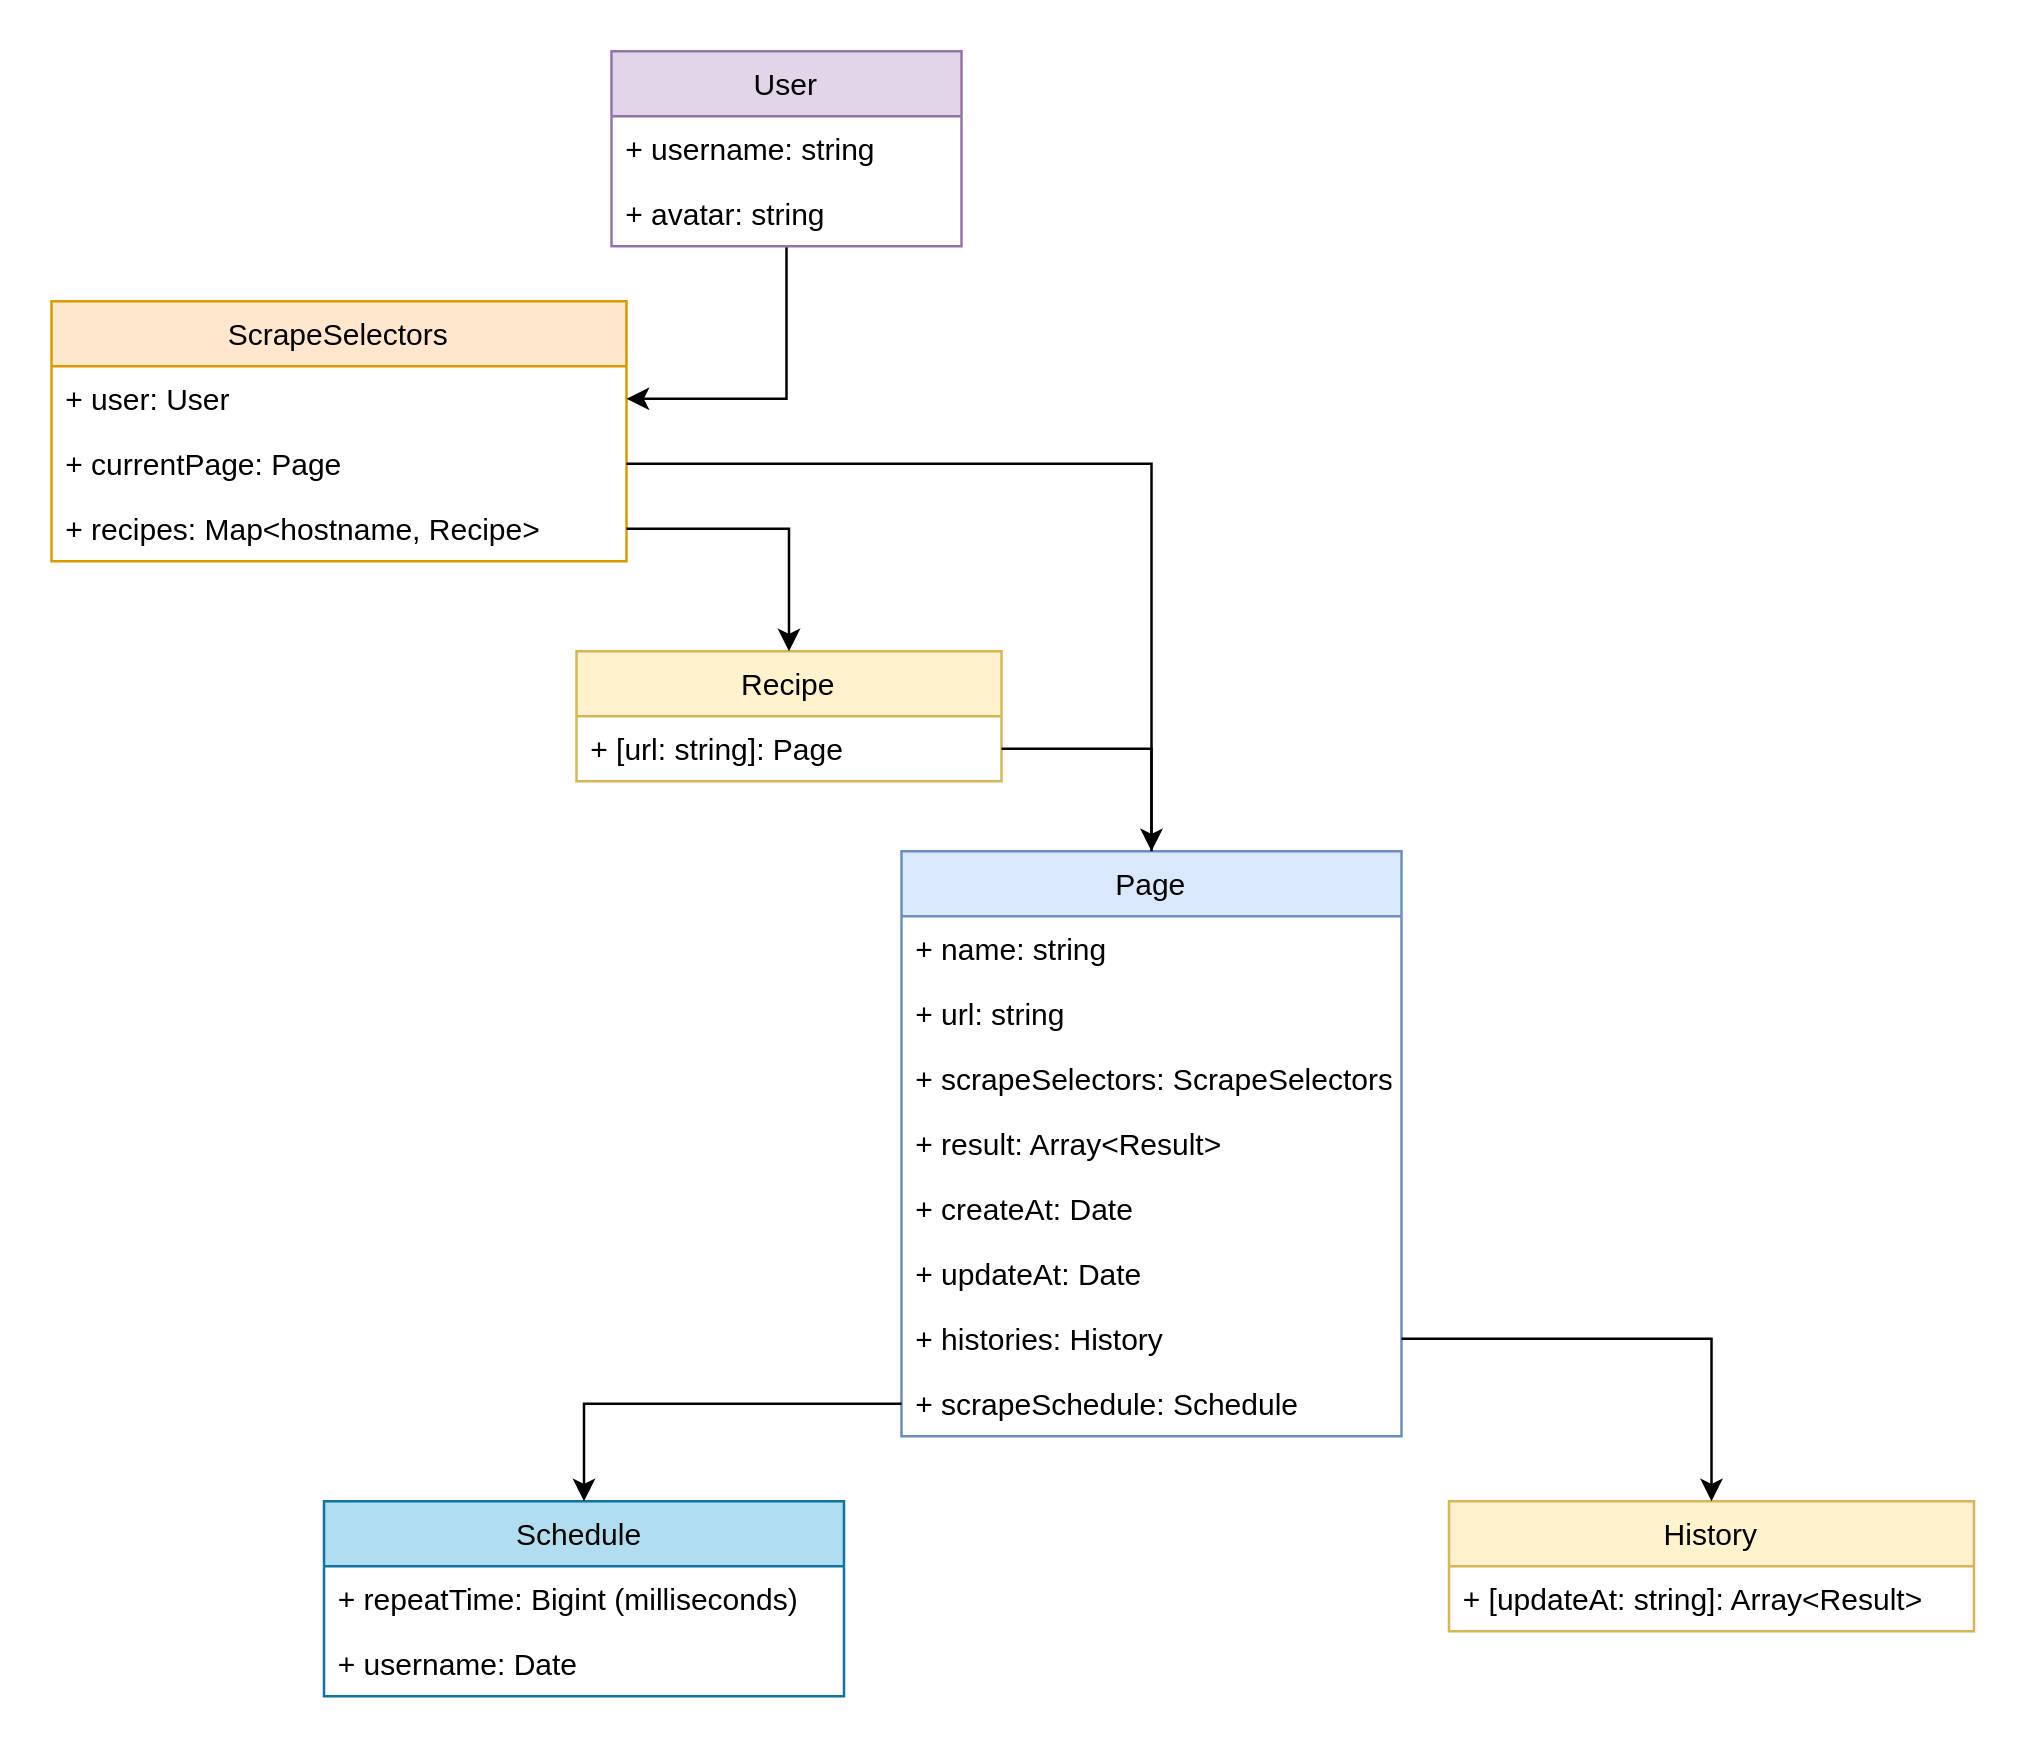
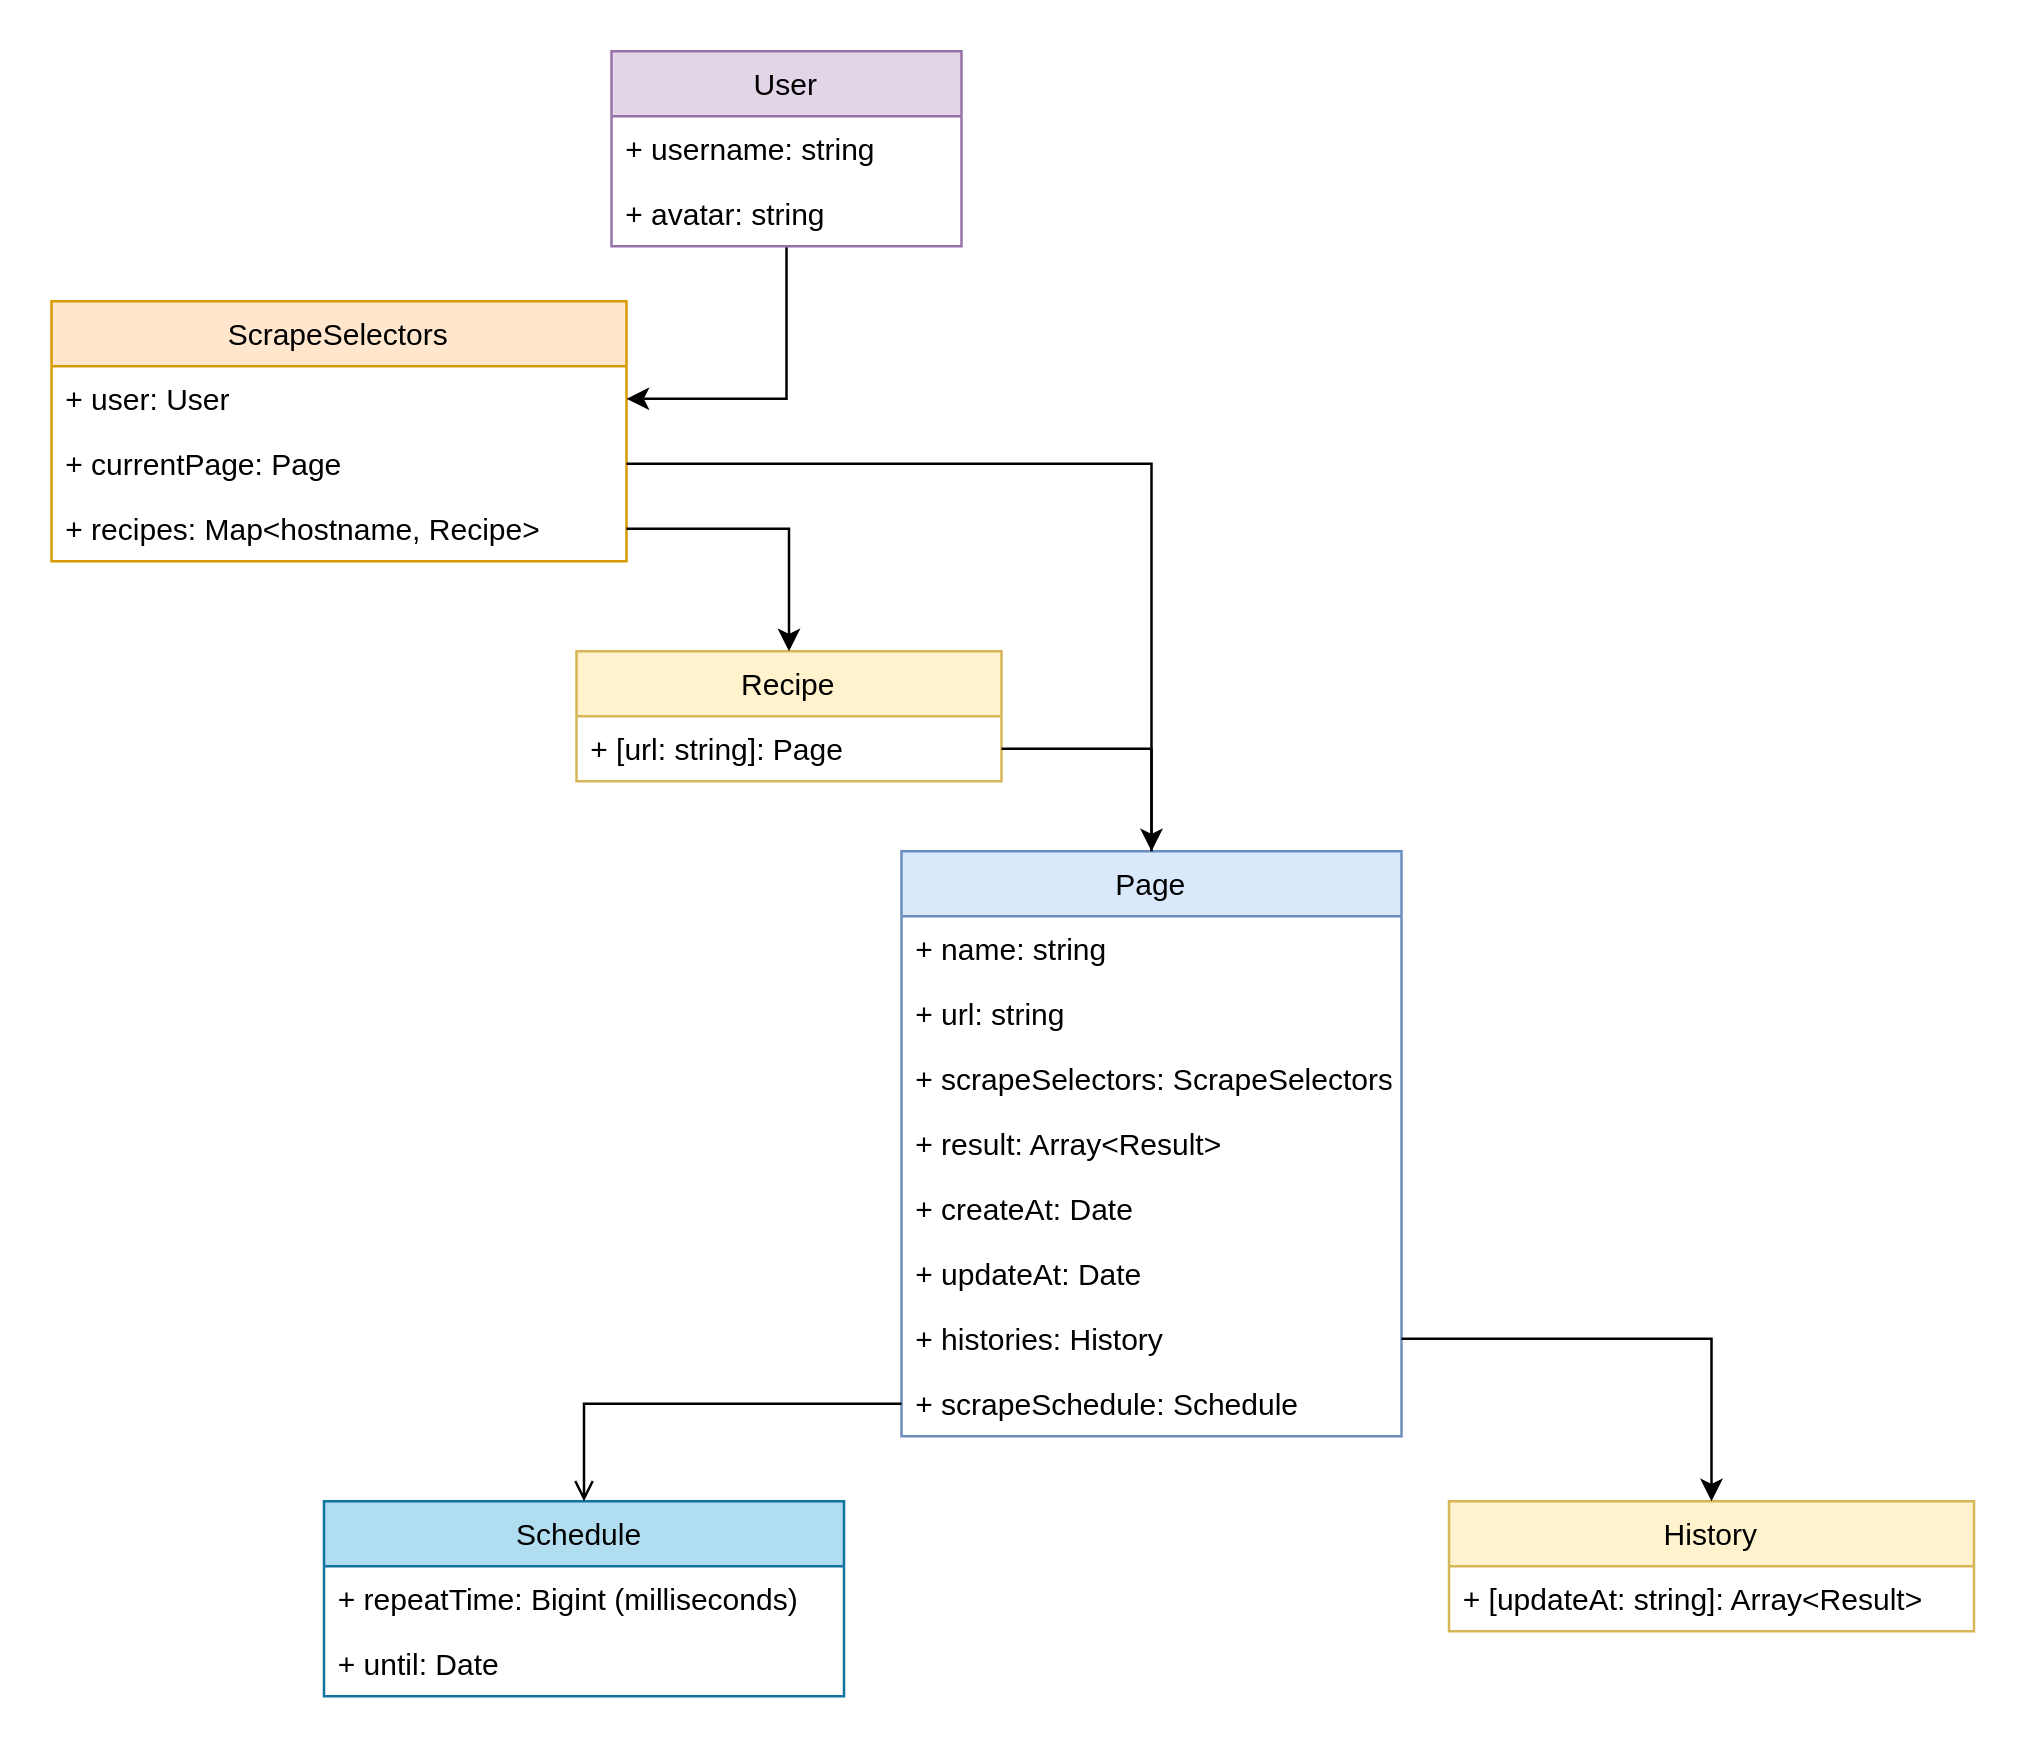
edge "+ scrapeSchedule: Schedule" -> "Schedule": arrowhead classic -> open
node "+ username: Date": label "+ username: Date" -> "+ until: Date"
